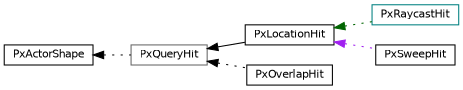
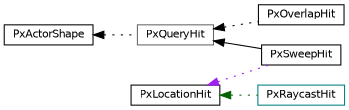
edge "PxLocationHit" -> "PxQueryHit": now "PxSweepHit" -> "PxQueryHit"
